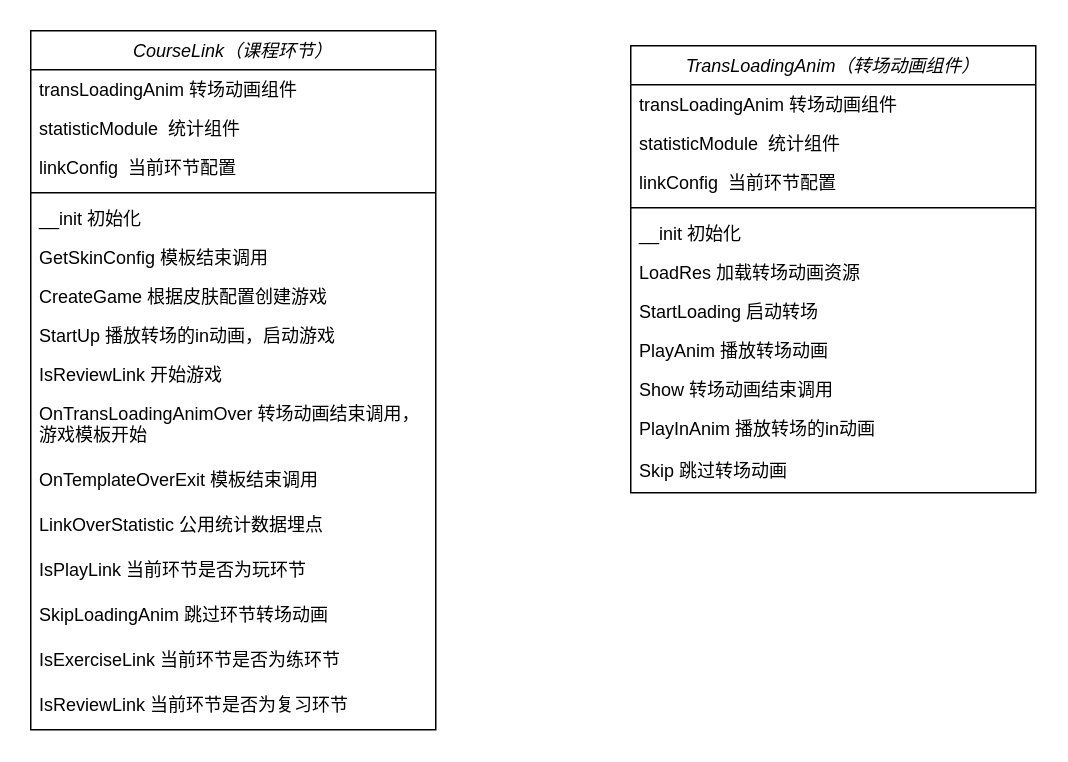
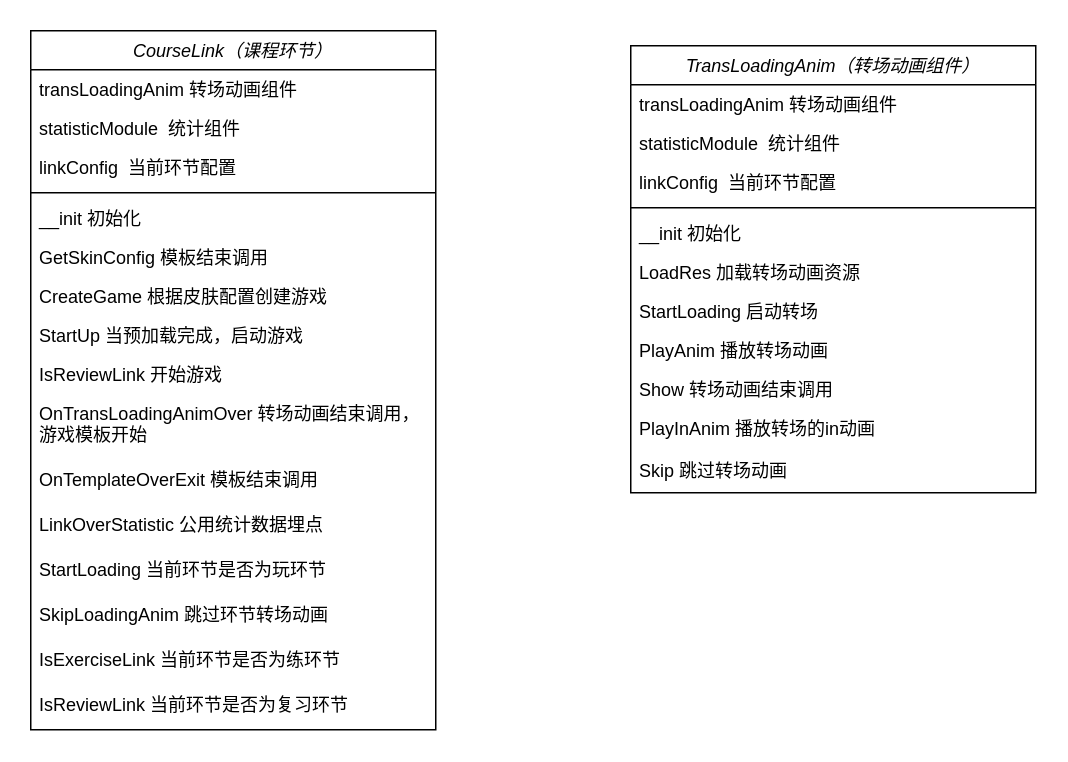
node "StartUp 播放转场的in动画，启动游戏": label "StartUp 播放转场的in动画，启动游戏" -> "StartUp 当预加载完成，启动游戏"
node "IsPlayLink 当前环节是否为玩环节": label "IsPlayLink 当前环节是否为玩环节" -> "StartLoading 当前环节是否为玩环节"
